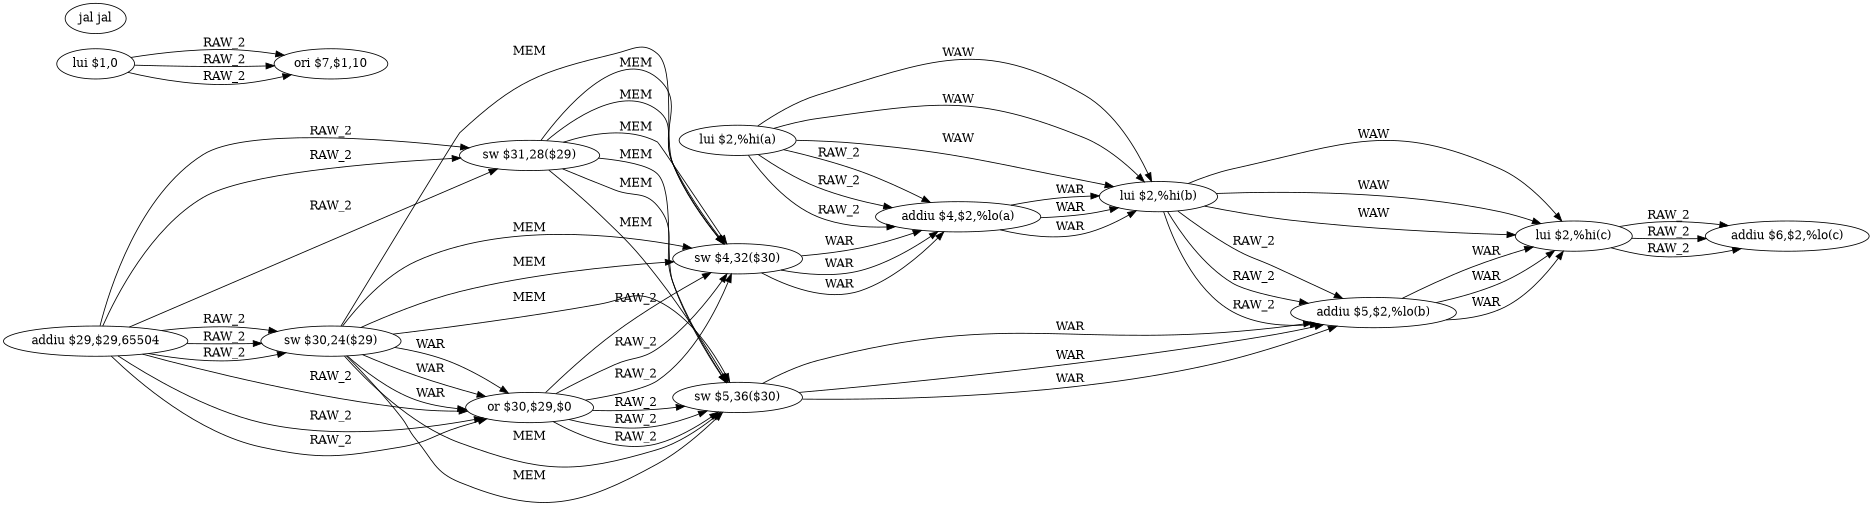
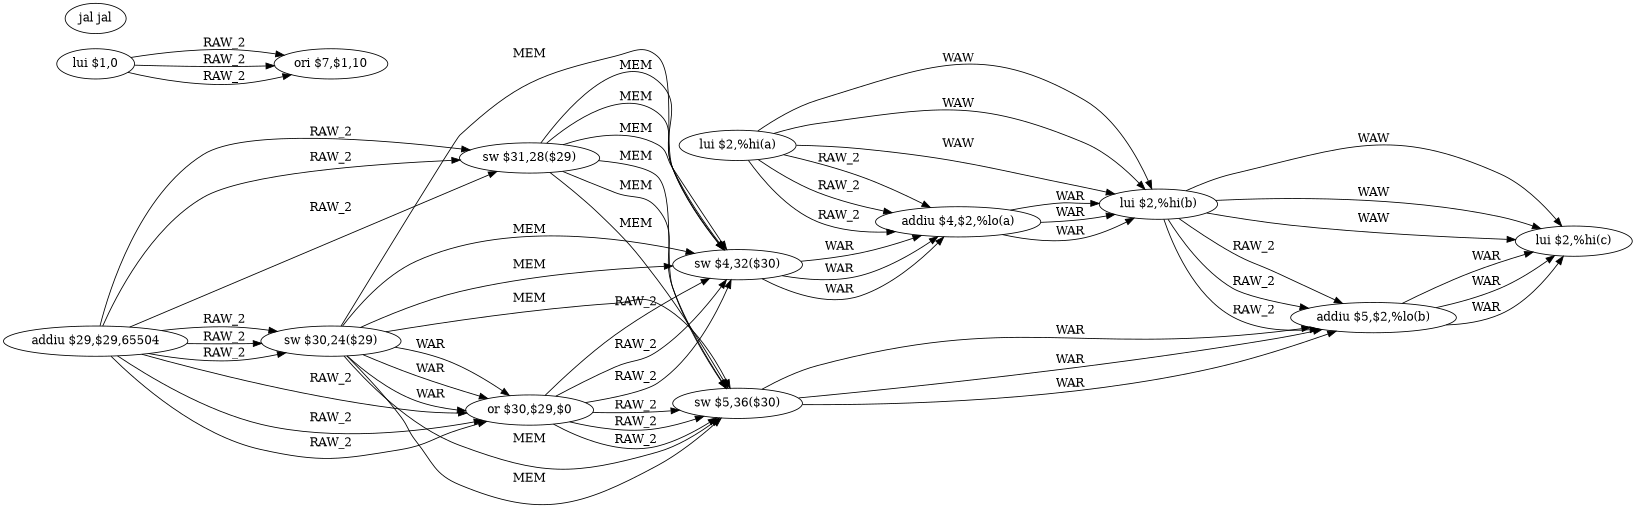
node "addiu $6,$2,%lo(c)": removed
